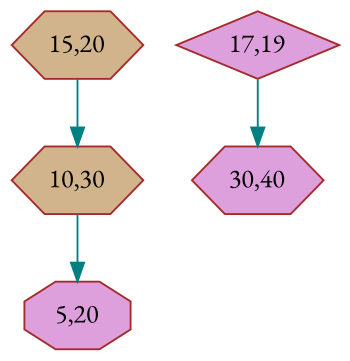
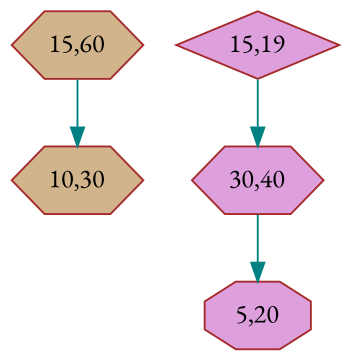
node "15,20": label "15,20" -> "15,60"
node "17,19": label "17,19" -> "15,19"
edge "10,30" -> "5,20": now "30,40" -> "5,20"
